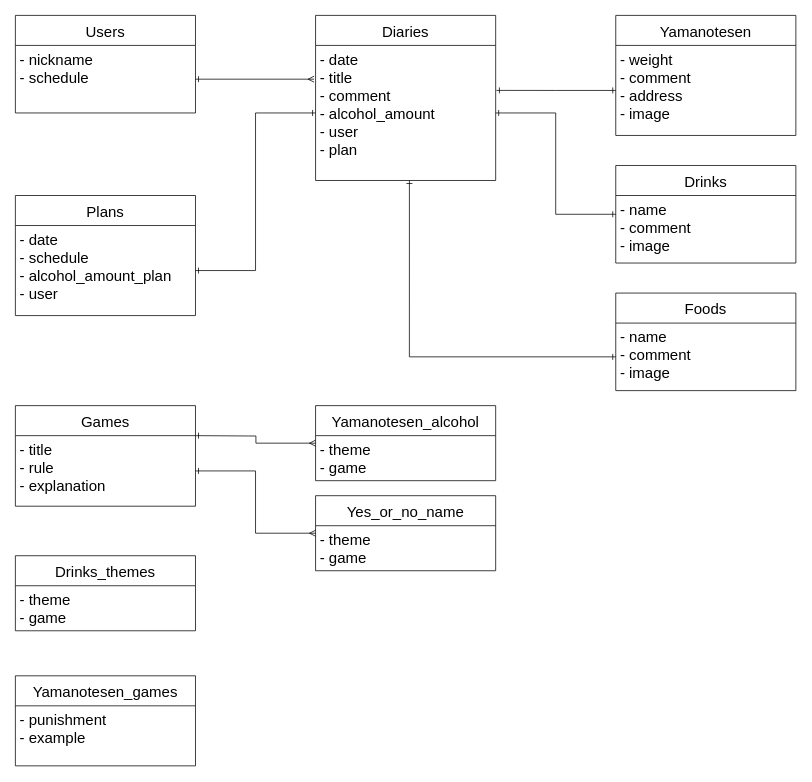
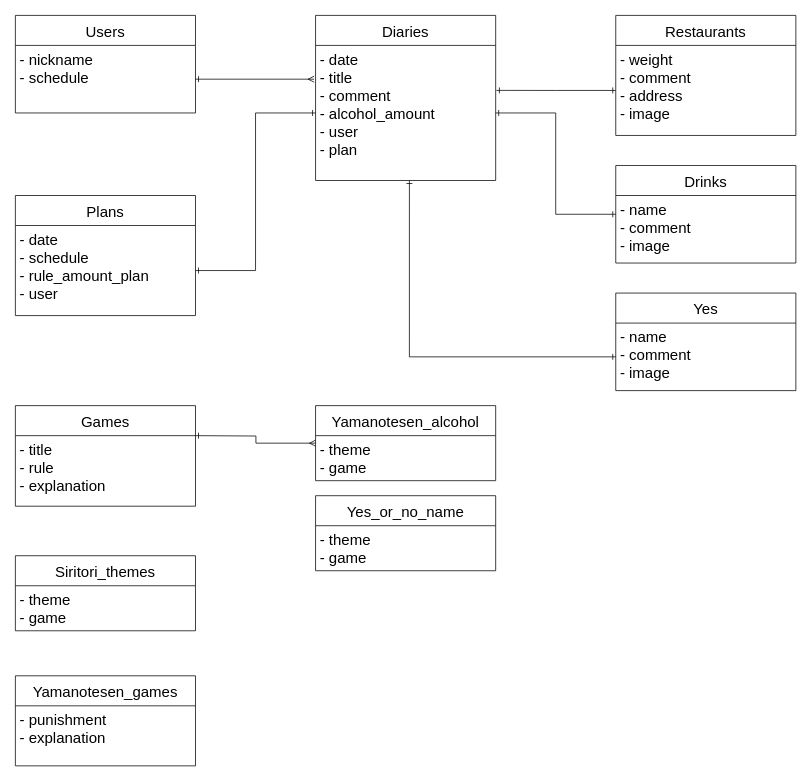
node "Yamanotesen": label "Yamanotesen" -> "Restaurants"
node "- date - schedule - alcohol_amount_plan - user": label "- date - schedule - alcohol_amount_plan - user" -> "- date - schedule - rule_amount_plan - user"
node "Foods": label "Foods" -> "Yes"
edge "- title - rule - explanation" -- "Yes_or_no_name": removed
node "Drinks_themes": label "Drinks_themes" -> "Siritori_themes"
node "- punishment - example": label "- punishment - example" -> "- punishment - explanation"
